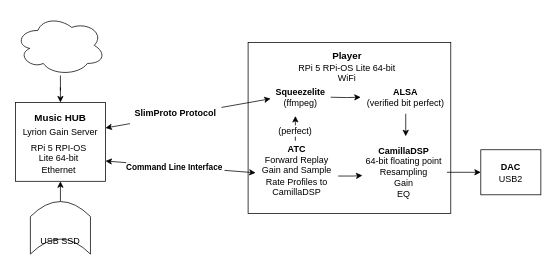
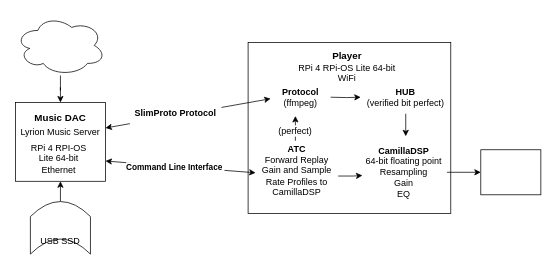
node "Player RPi 5 RPi-OS Lite 64-bit WiFi": label "Player RPi 5 RPi-OS Lite 64-bit WiFi" -> "Player RPi 4 RPi-OS Lite 64-bit WiFi"
node "Squeezelite (ffmpeg)": label "Squeezelite (ffmpeg)" -> "Protocol (ffmpeg)"
node "ALSA (verified bit perfect)": label "ALSA (verified bit perfect)" -> "HUB (verified bit perfect)"
node "Music HUB": label "Music HUB" -> "Music DAC"
node "Lyrion Gain Server": label "Lyrion Gain Server" -> "Lyrion Music Server"
node "RPi 5 RPI-OS Lite 64-bit Ethernet": label "RPi 5 RPI-OS Lite 64-bit Ethernet" -> "RPi 4 RPI-OS Lite 64-bit Ethernet"
node "DAC USB2": removed
